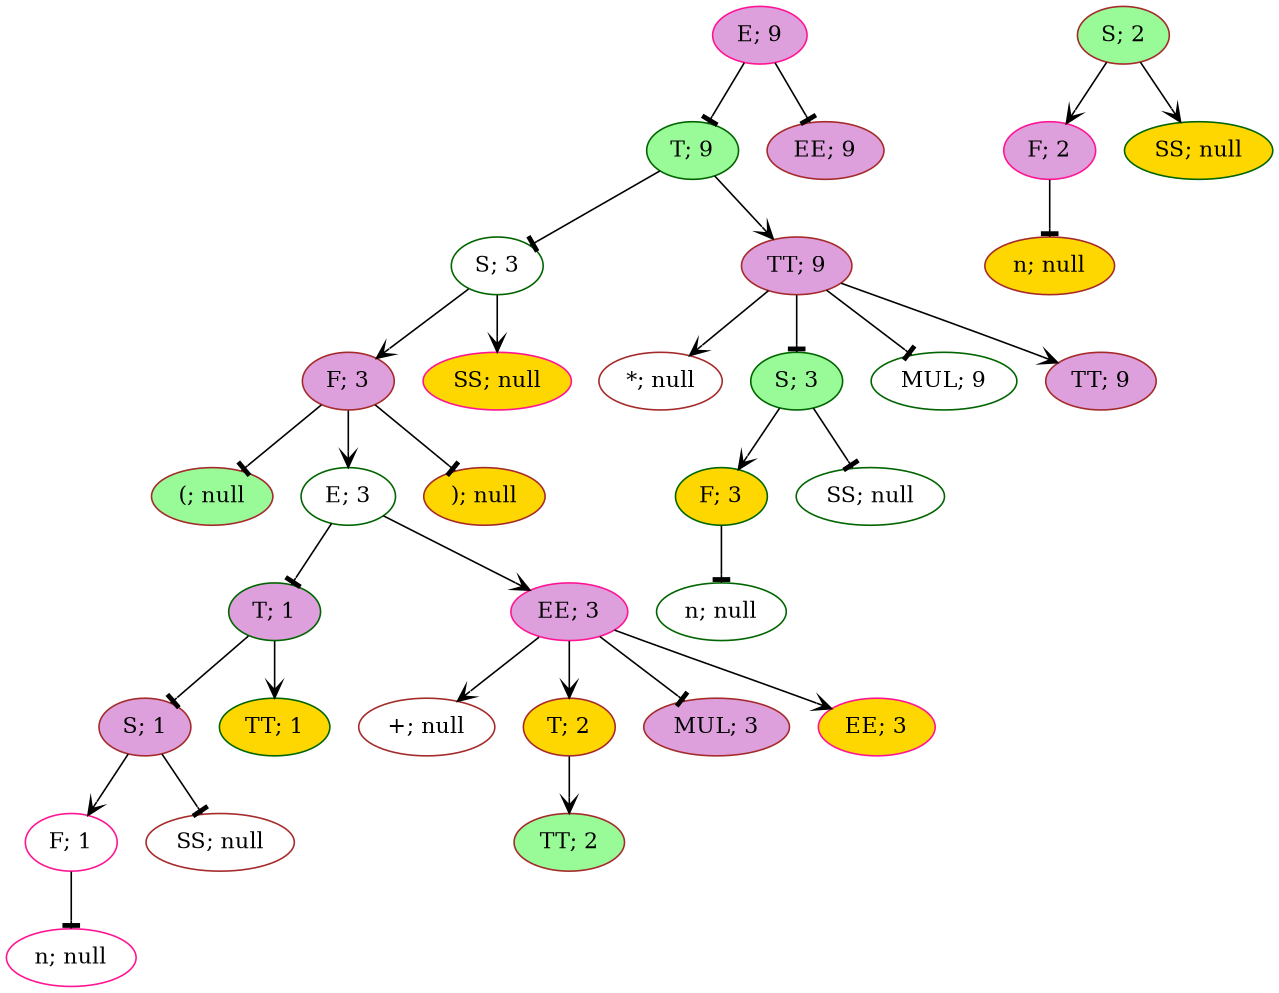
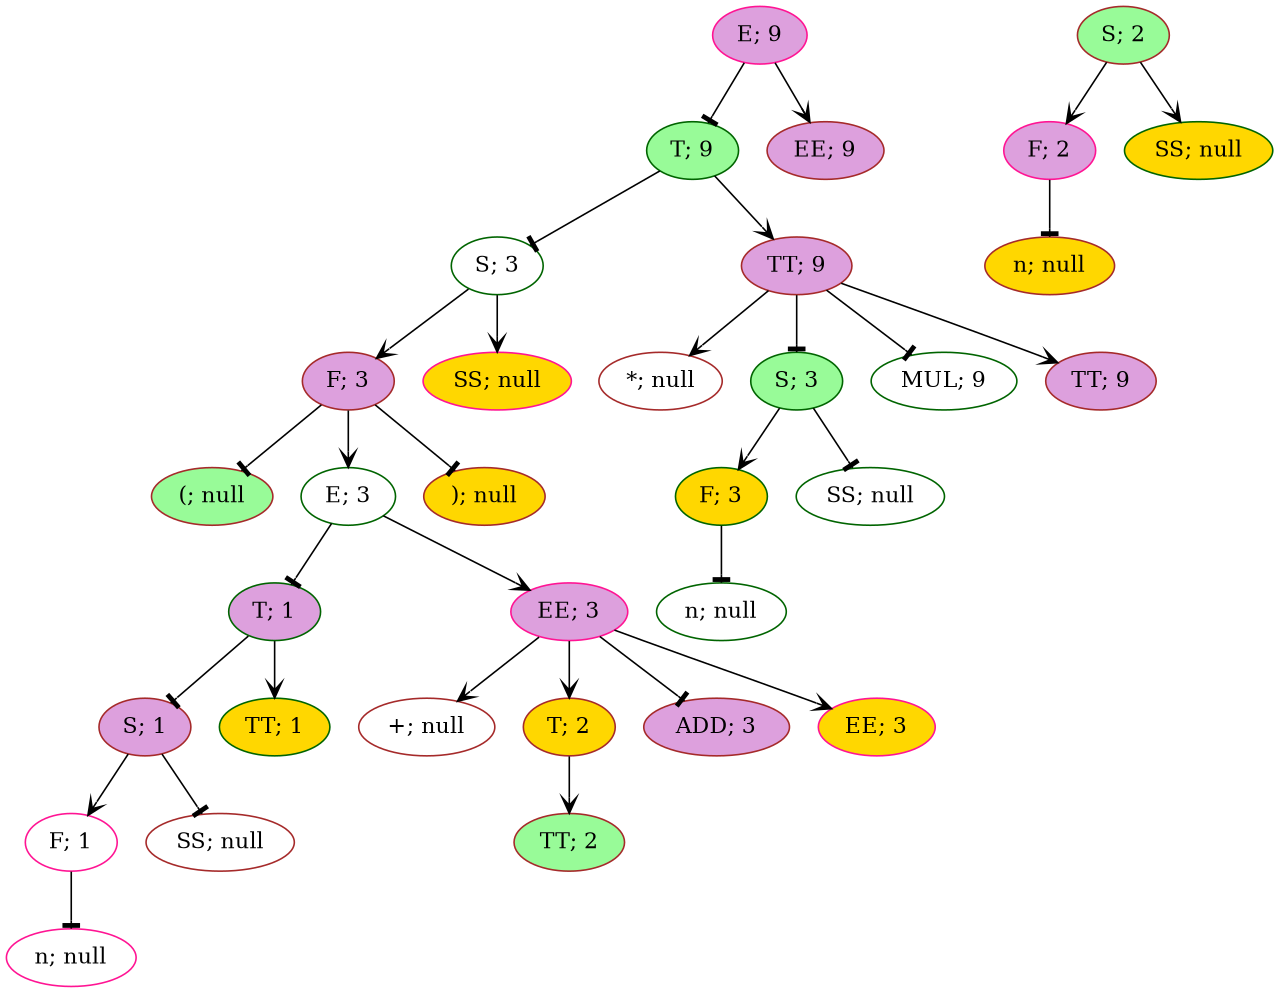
edge "E; 9" -> "EE; 9": arrowhead tee -> vee
node "MUL; 3": label "MUL; 3" -> "ADD; 3"
